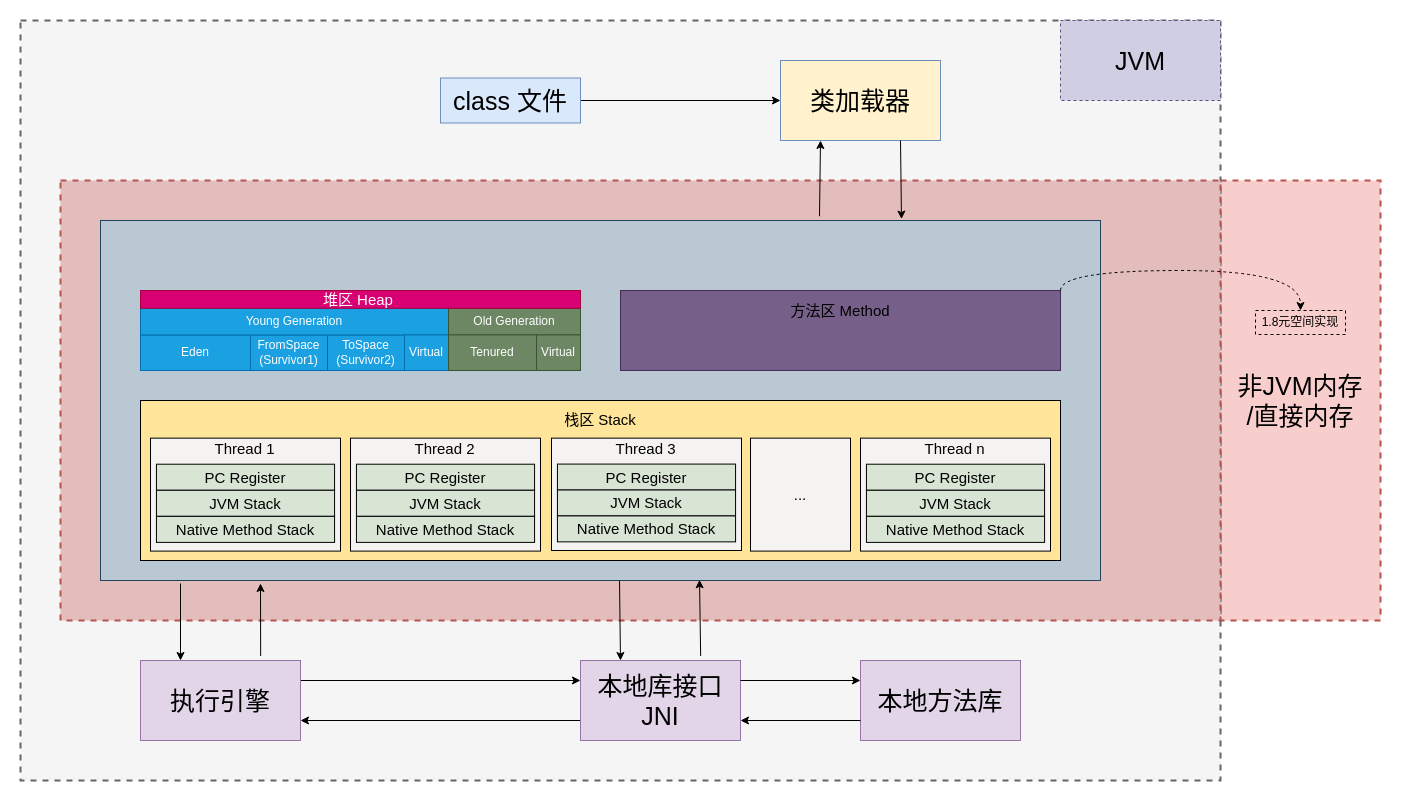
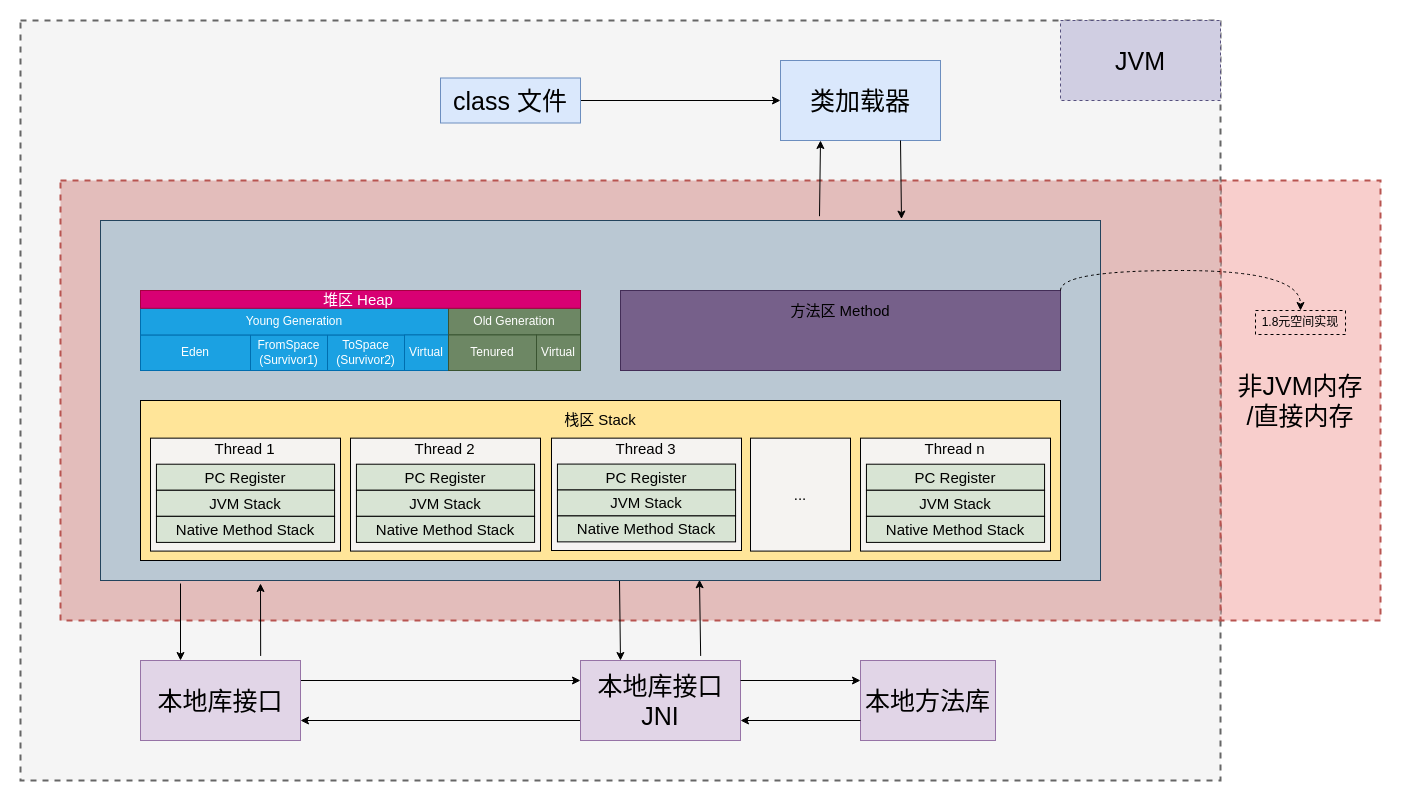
node "类加载器": fillcolor #fff2cc -> #dae8fc
node "执行引擎": label "执行引擎" -> "本地库接口"
node "本地方法库": size 160x80 -> 135x80
